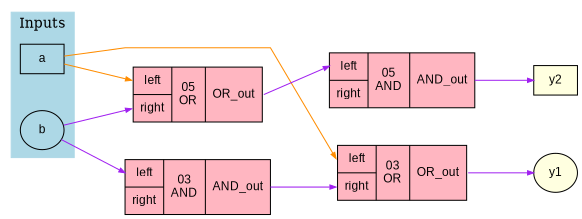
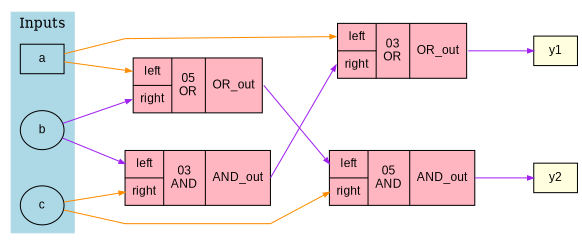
node "y1": shape ellipse -> box
node "c": added
